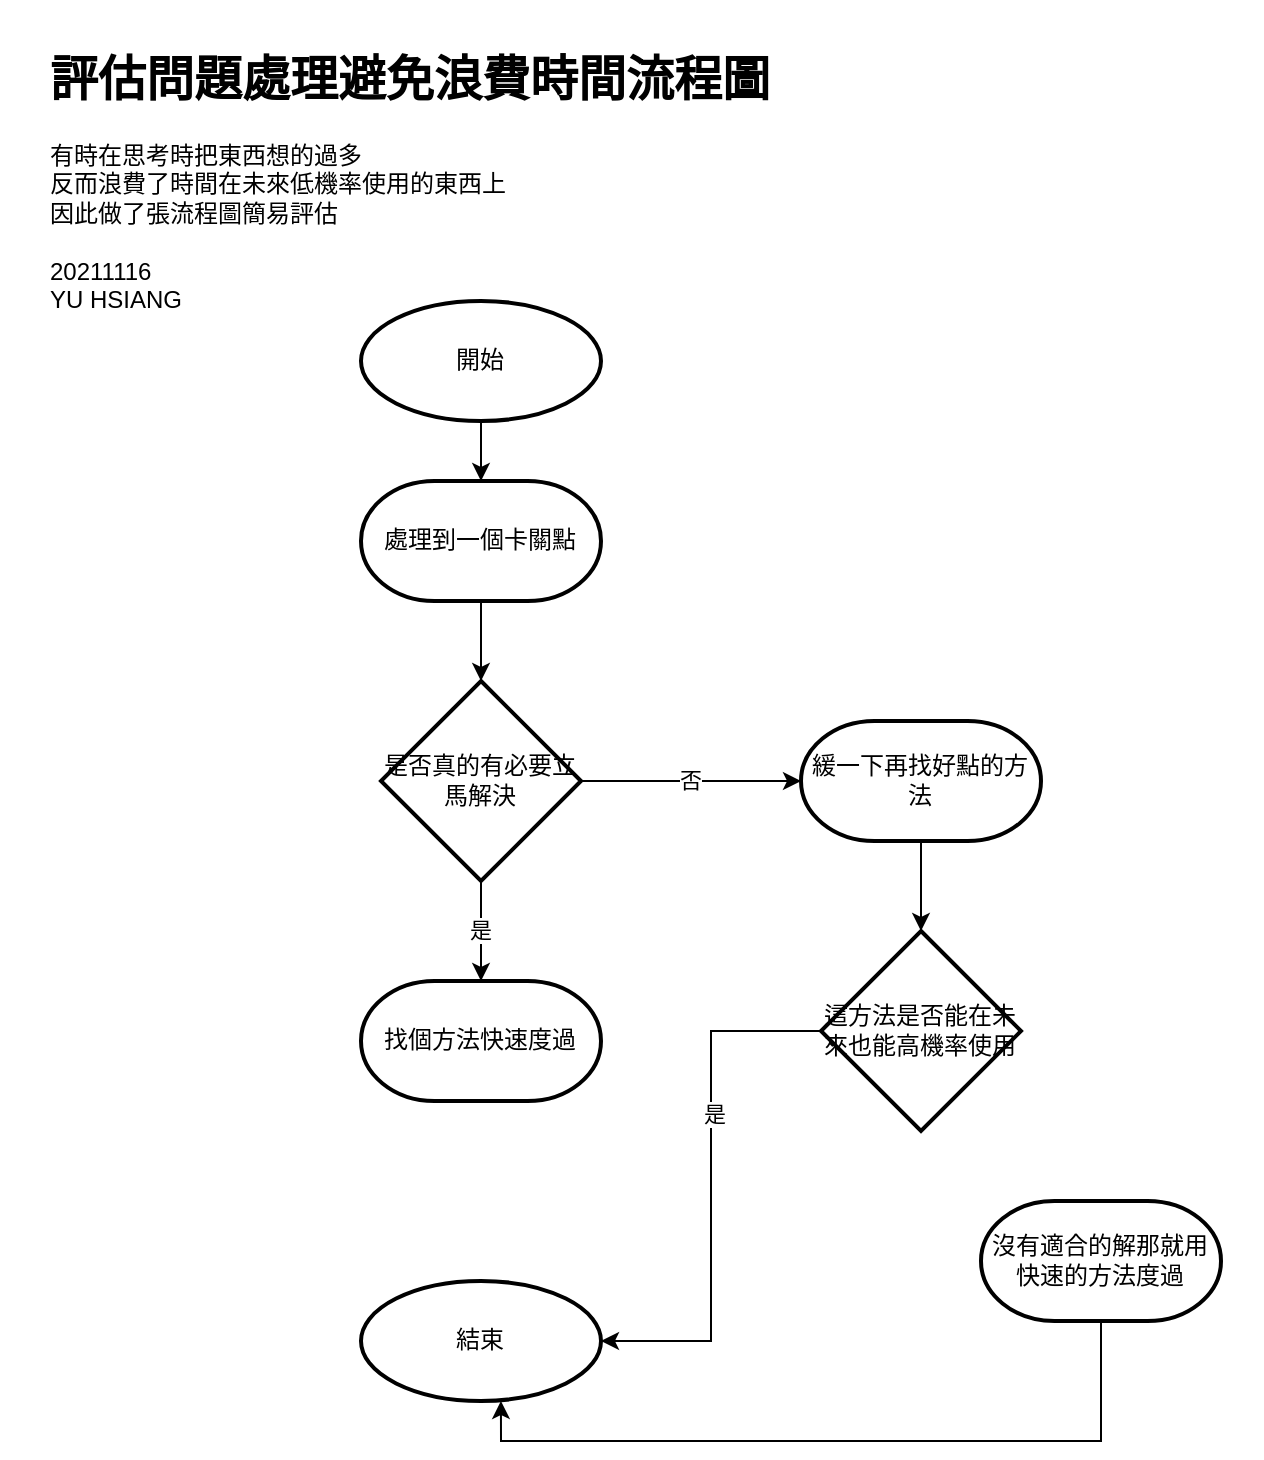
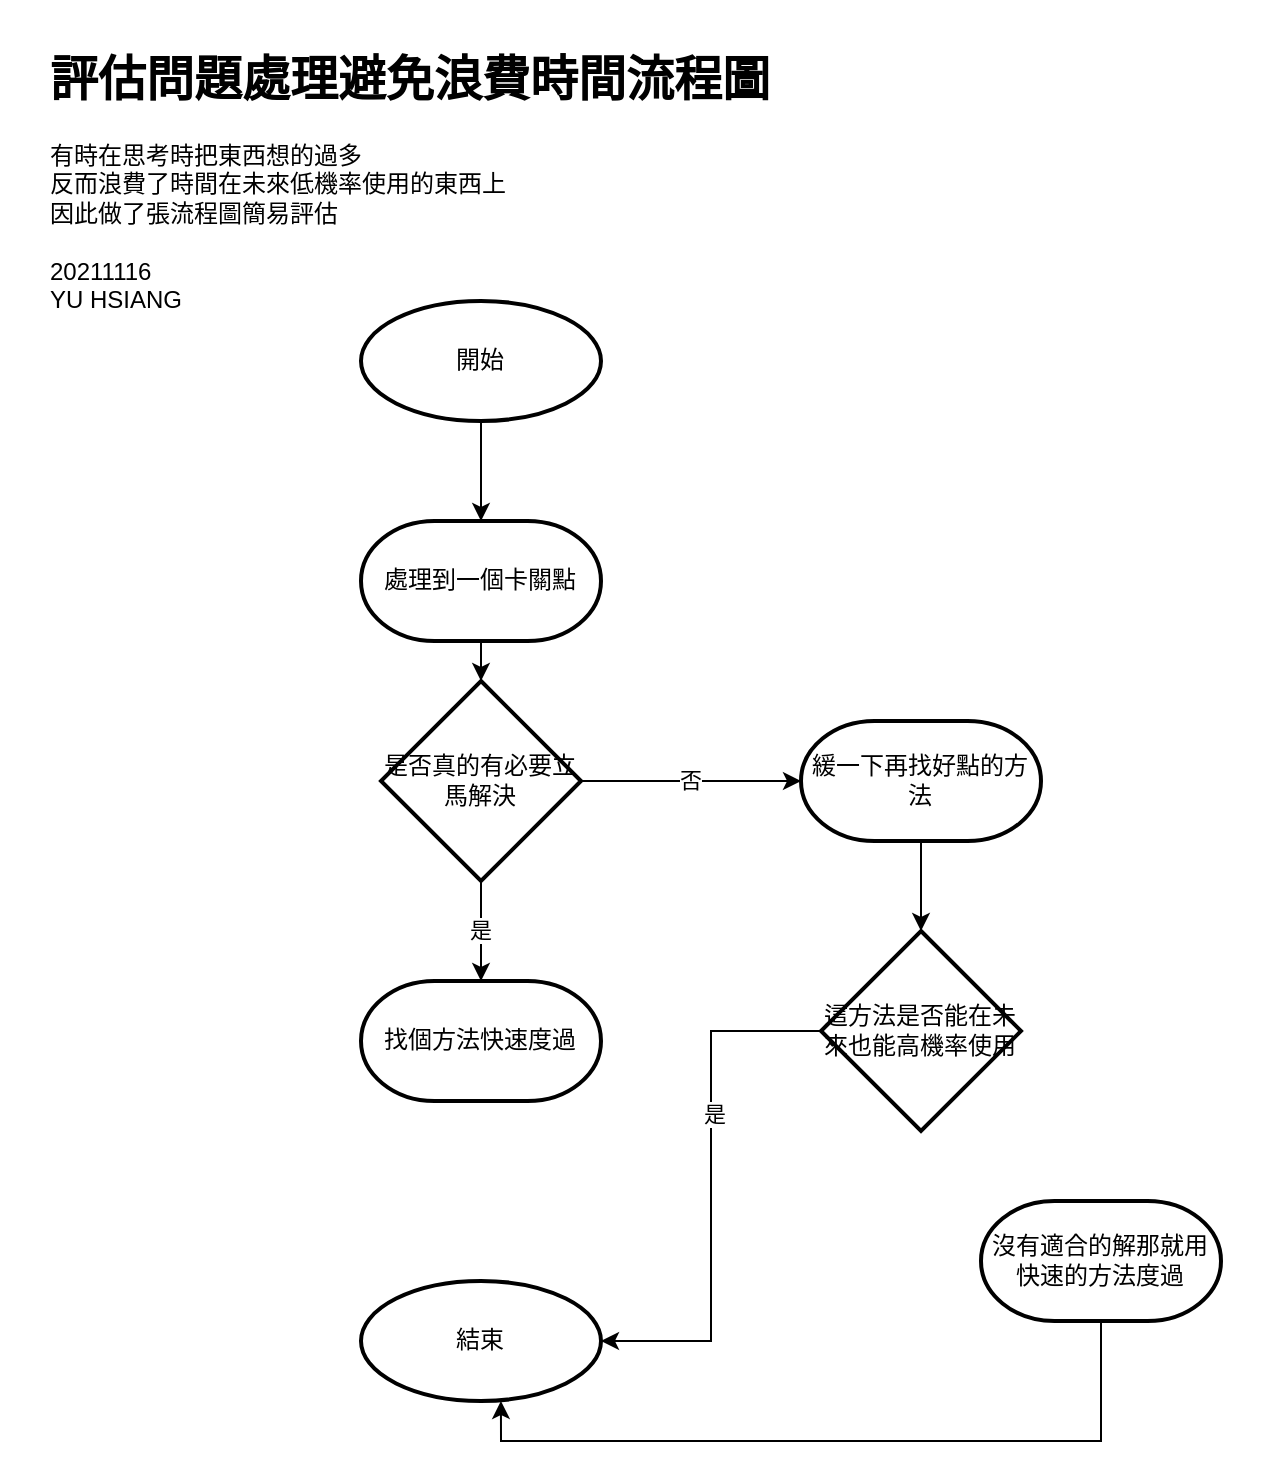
node "處理到一個卡關點": moved (481, 541) -> (481, 581)
